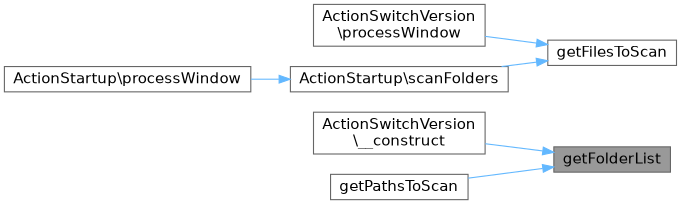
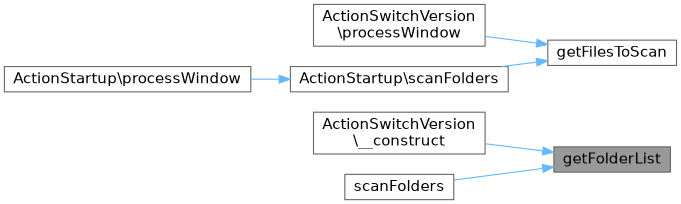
node "getPathsToScan": label "getPathsToScan" -> "scanFolders"
